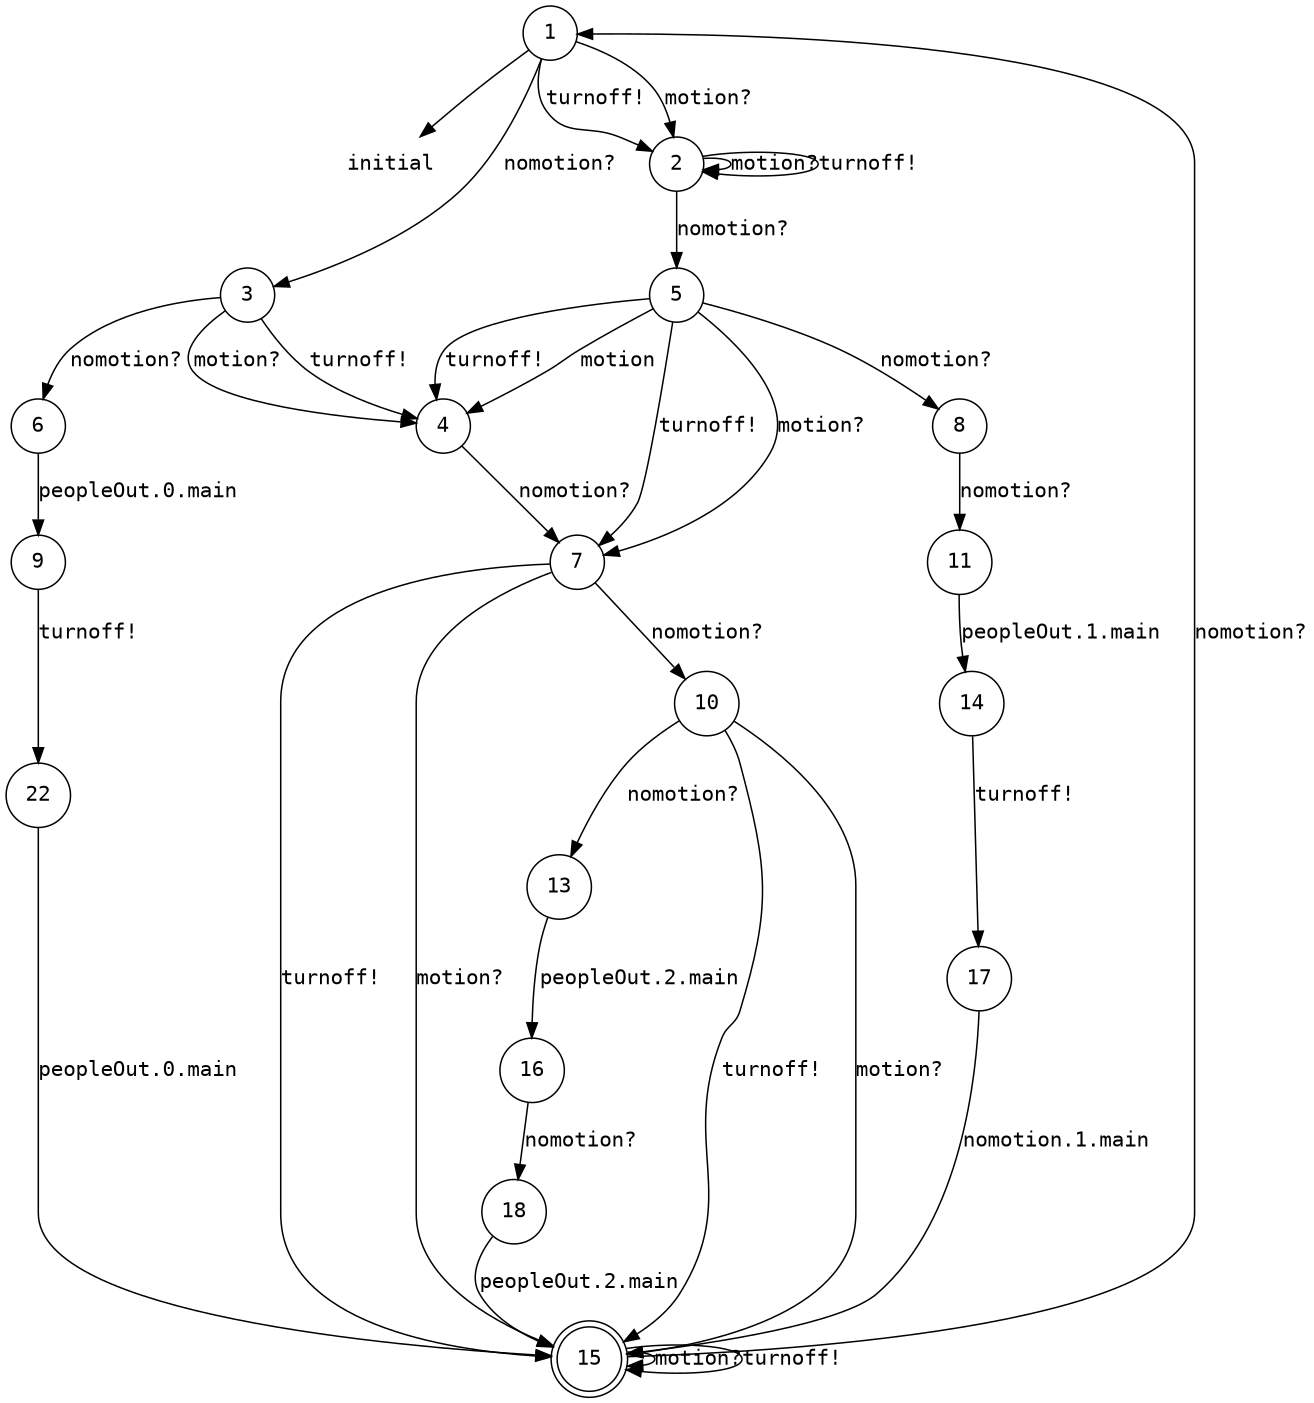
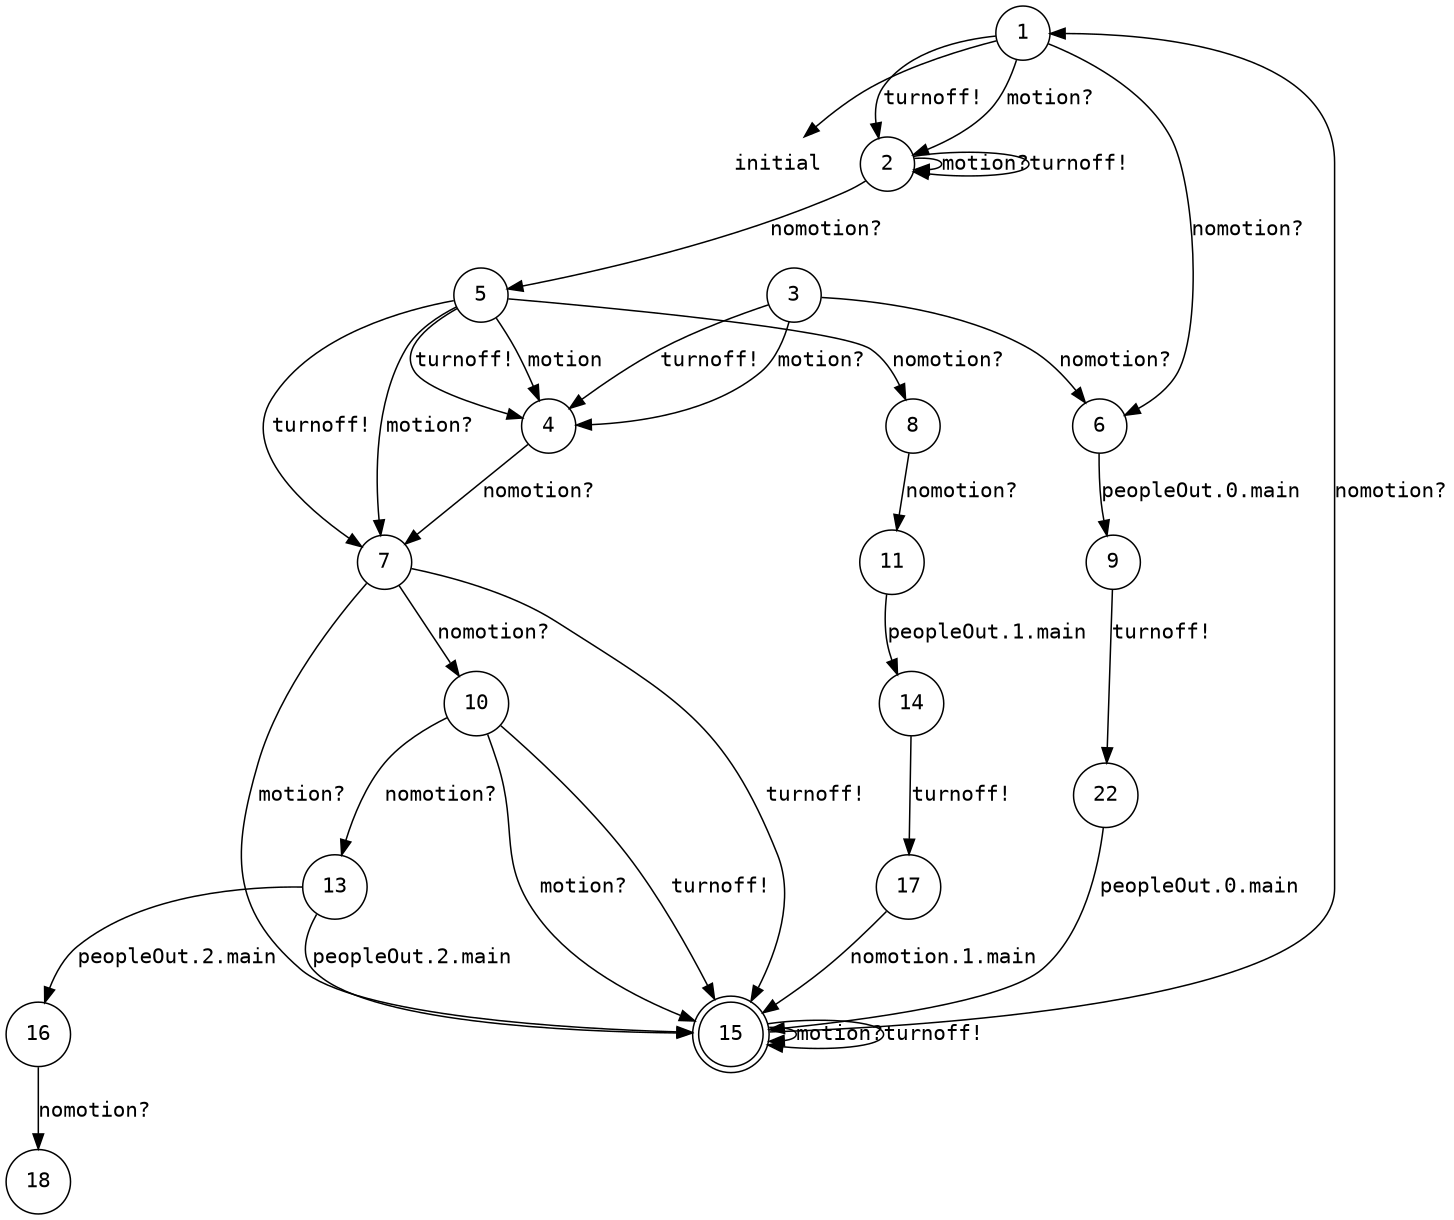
edge "1" -> "3": now "1" -> "6"
edge "18" -> "15": now "13" -> "15"
